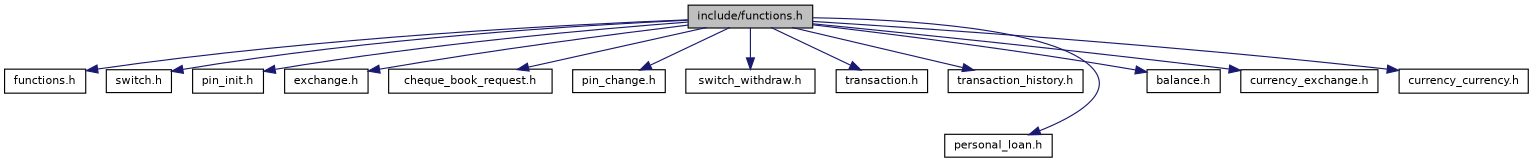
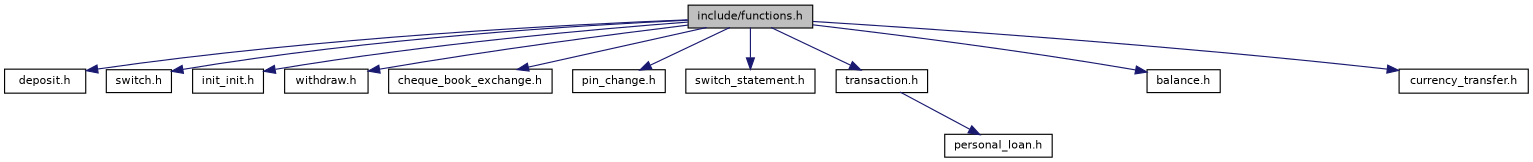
edge "include/functions.h" -> "personal_loan.h": now "transaction.h" -> "personal_loan.h"
node "functions.h": label "functions.h" -> "deposit.h"
node "pin_init.h": label "pin_init.h" -> "init_init.h"
node "exchange.h": label "exchange.h" -> "withdraw.h"
node "cheque_book_request.h": label "cheque_book_request.h" -> "cheque_book_exchange.h"
node "switch_withdraw.h": label "switch_withdraw.h" -> "switch_statement.h"
node "transaction_history.h": removed
node "currency_exchange.h": removed
node "currency_currency.h": label "currency_currency.h" -> "currency_transfer.h"
